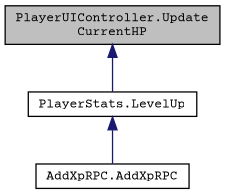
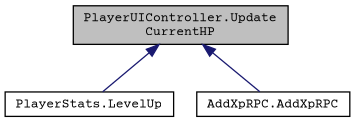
edge "AddXpRPC.AddXpRPC" -> "PlayerStats.LevelUp": now "AddXpRPC.AddXpRPC" -> "PlayerUIController.Update CurrentHP"
